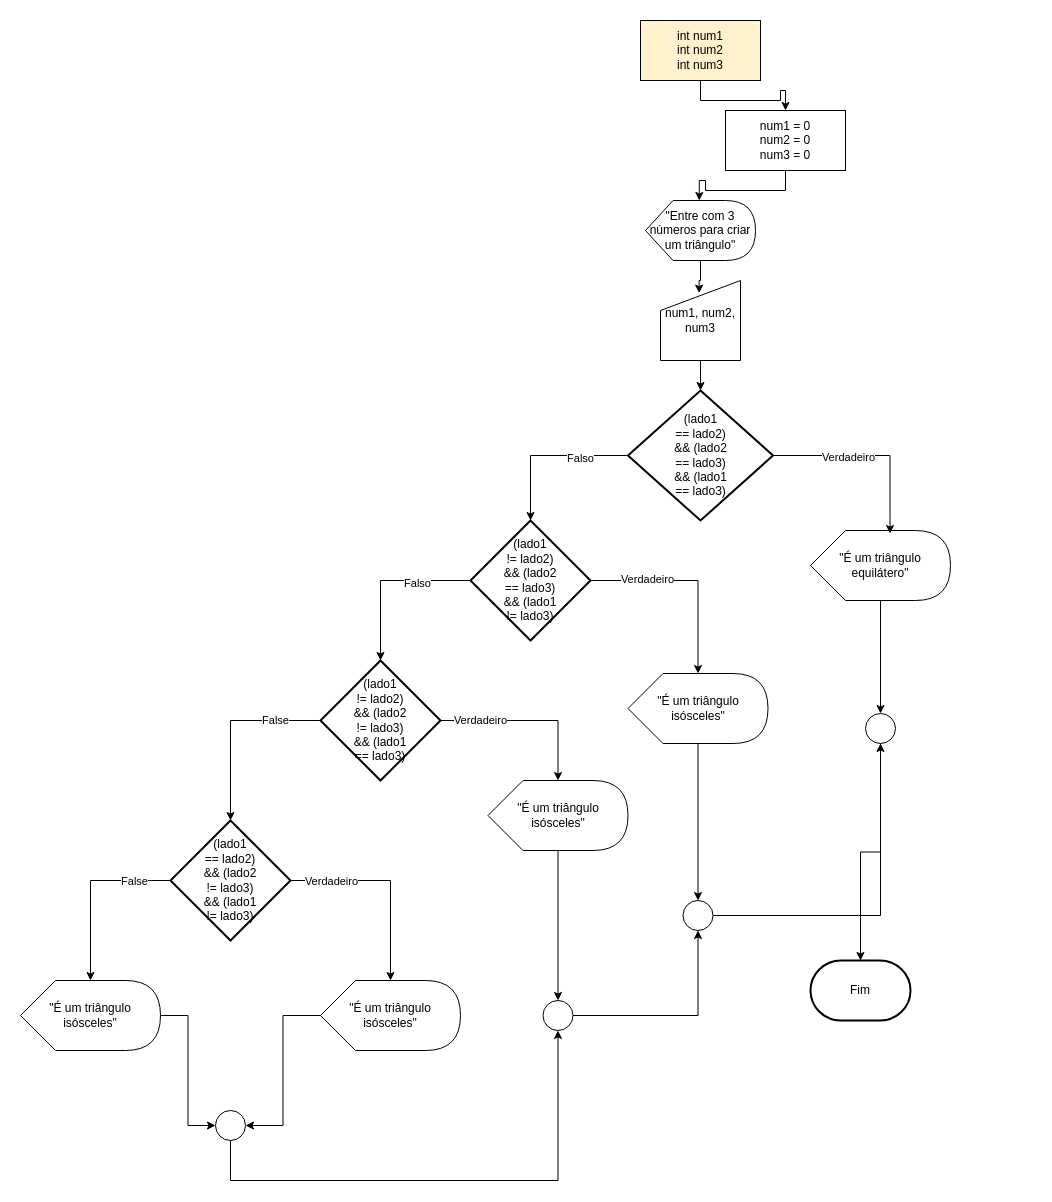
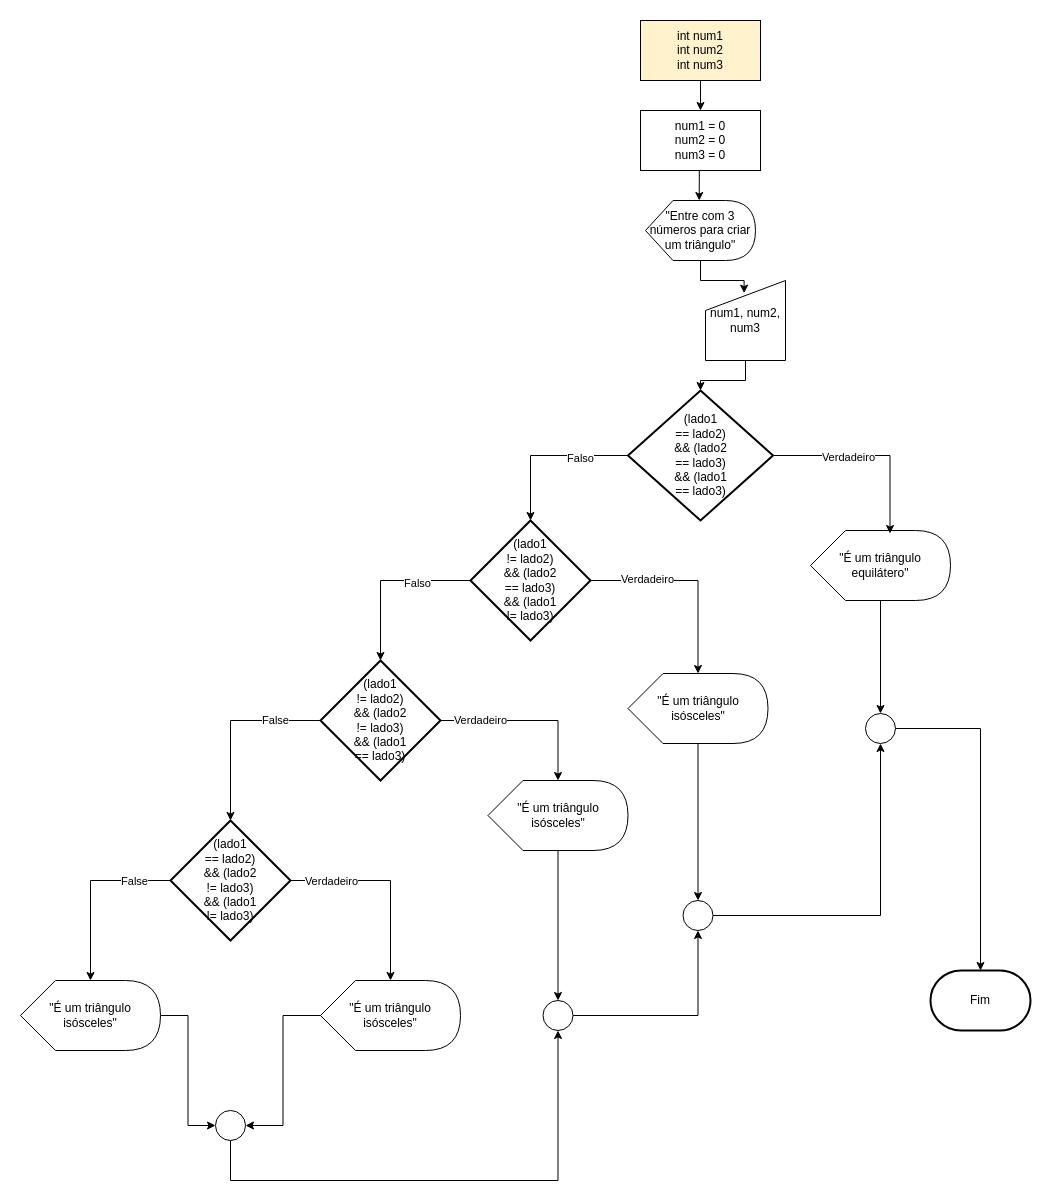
node "num1 = 0 num2 = 0 num3 = 0": moved (786, 141) -> (701, 141)
node "num1, num2, num3": moved (701, 321) -> (746, 321)
node "Fim": moved (861, 991) -> (981, 1001)
